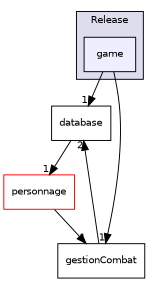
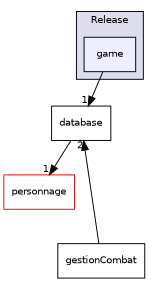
edge "game" -> "gestionCombat": removed
edge "personnage" -> "gestionCombat": removed
